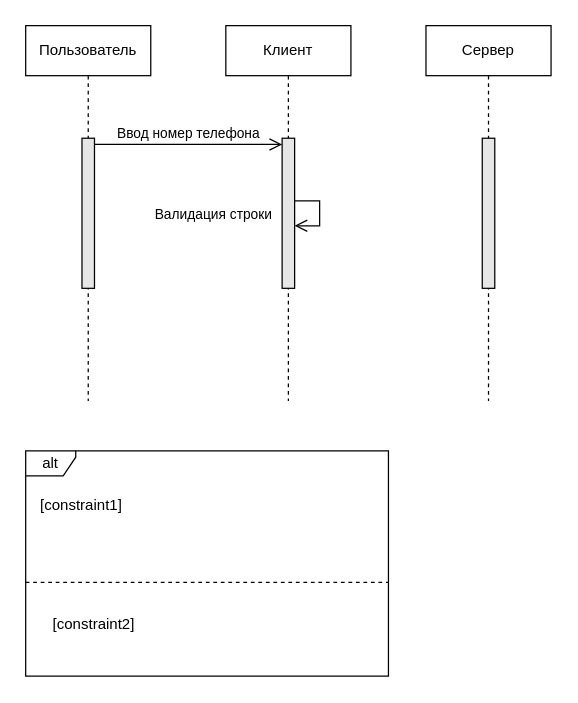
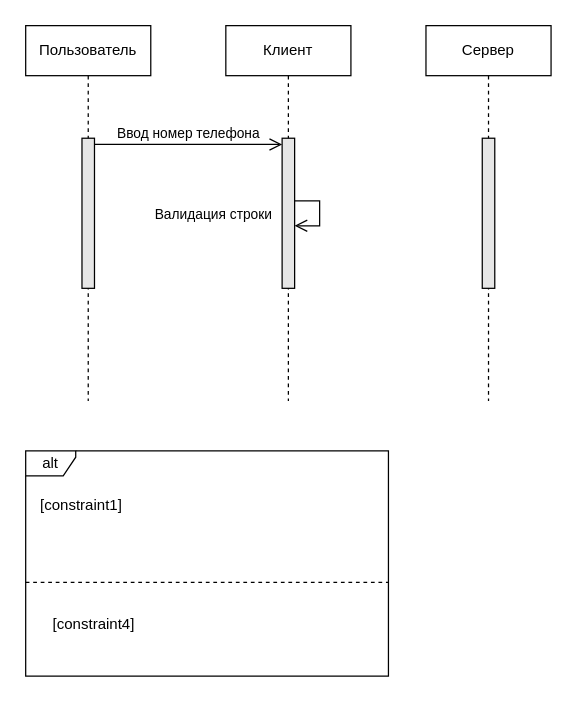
node "[constraint2]": label "[constraint2]" -> "[constraint4]"
